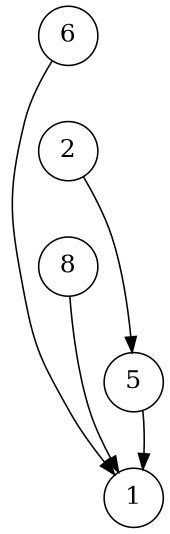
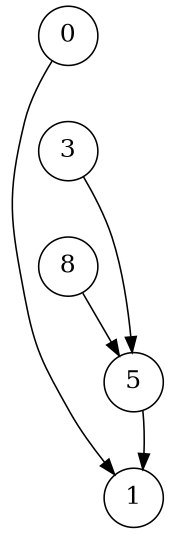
node "6": label "6" -> "0"
node "2": label "2" -> "3"
edge "8" -> "1": now "8" -> "5"
